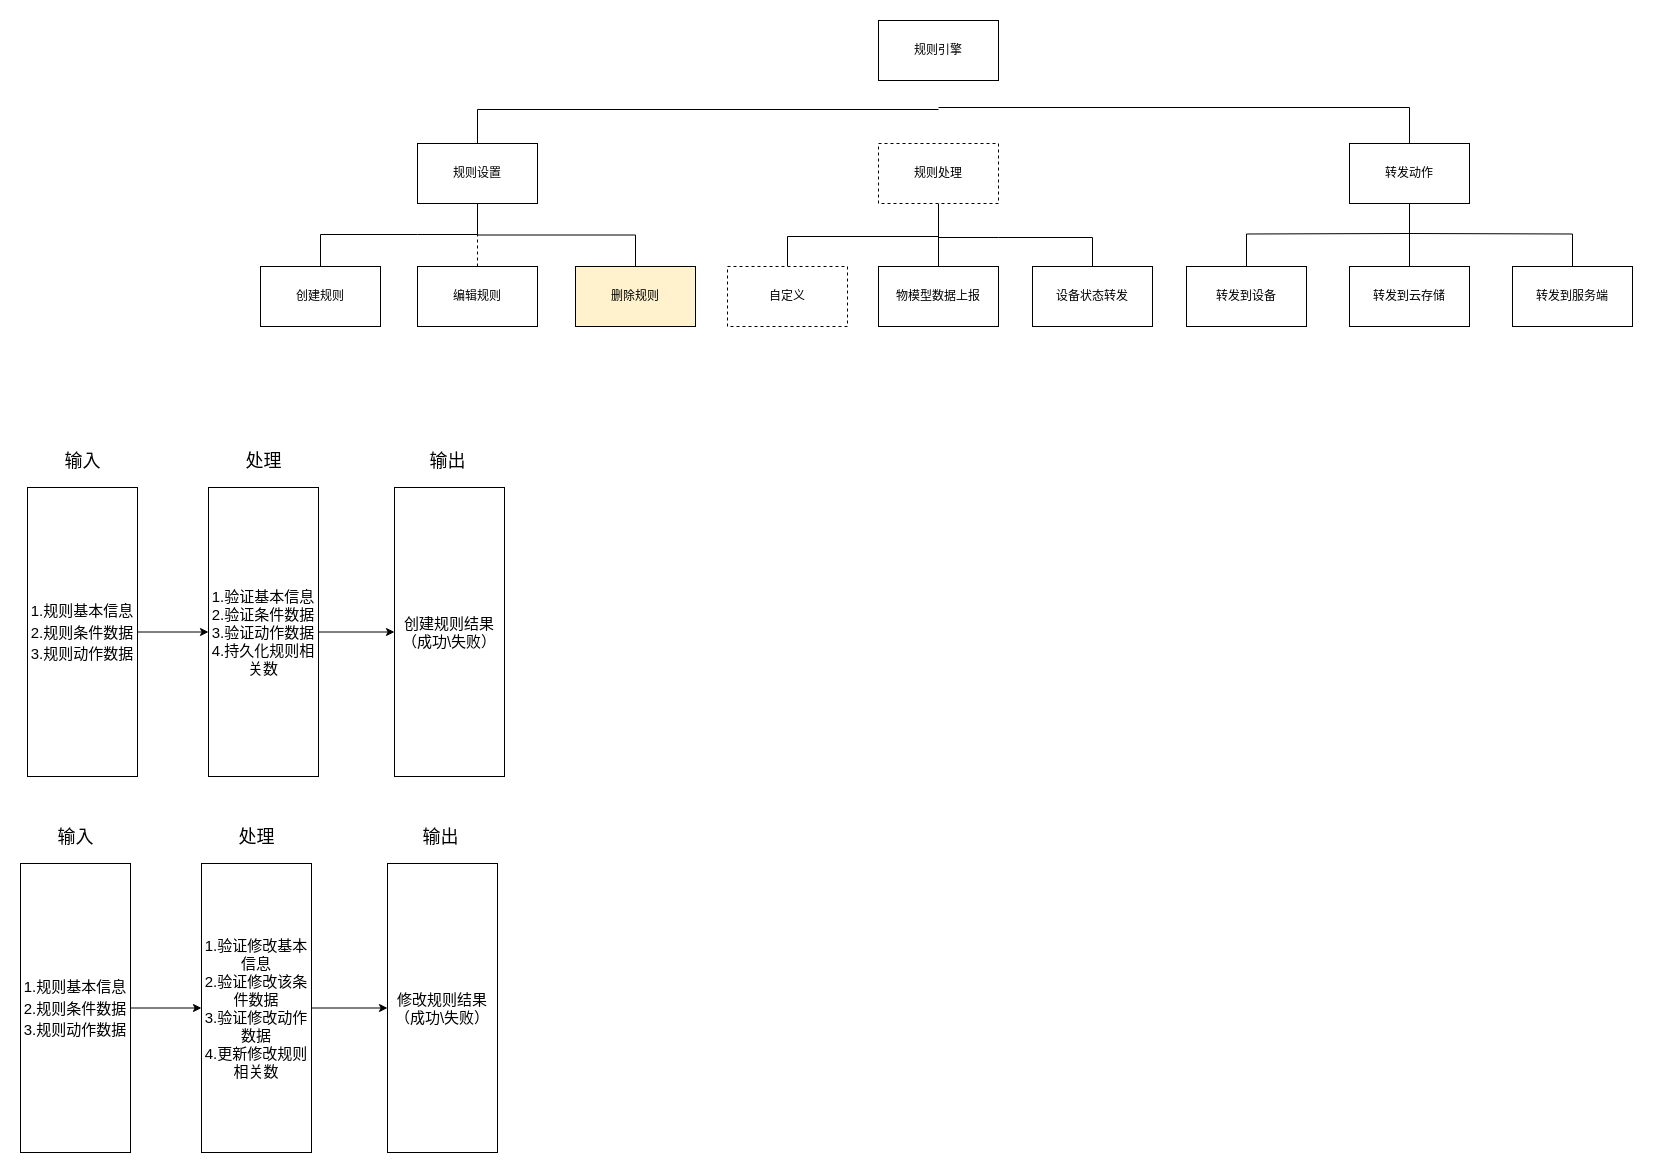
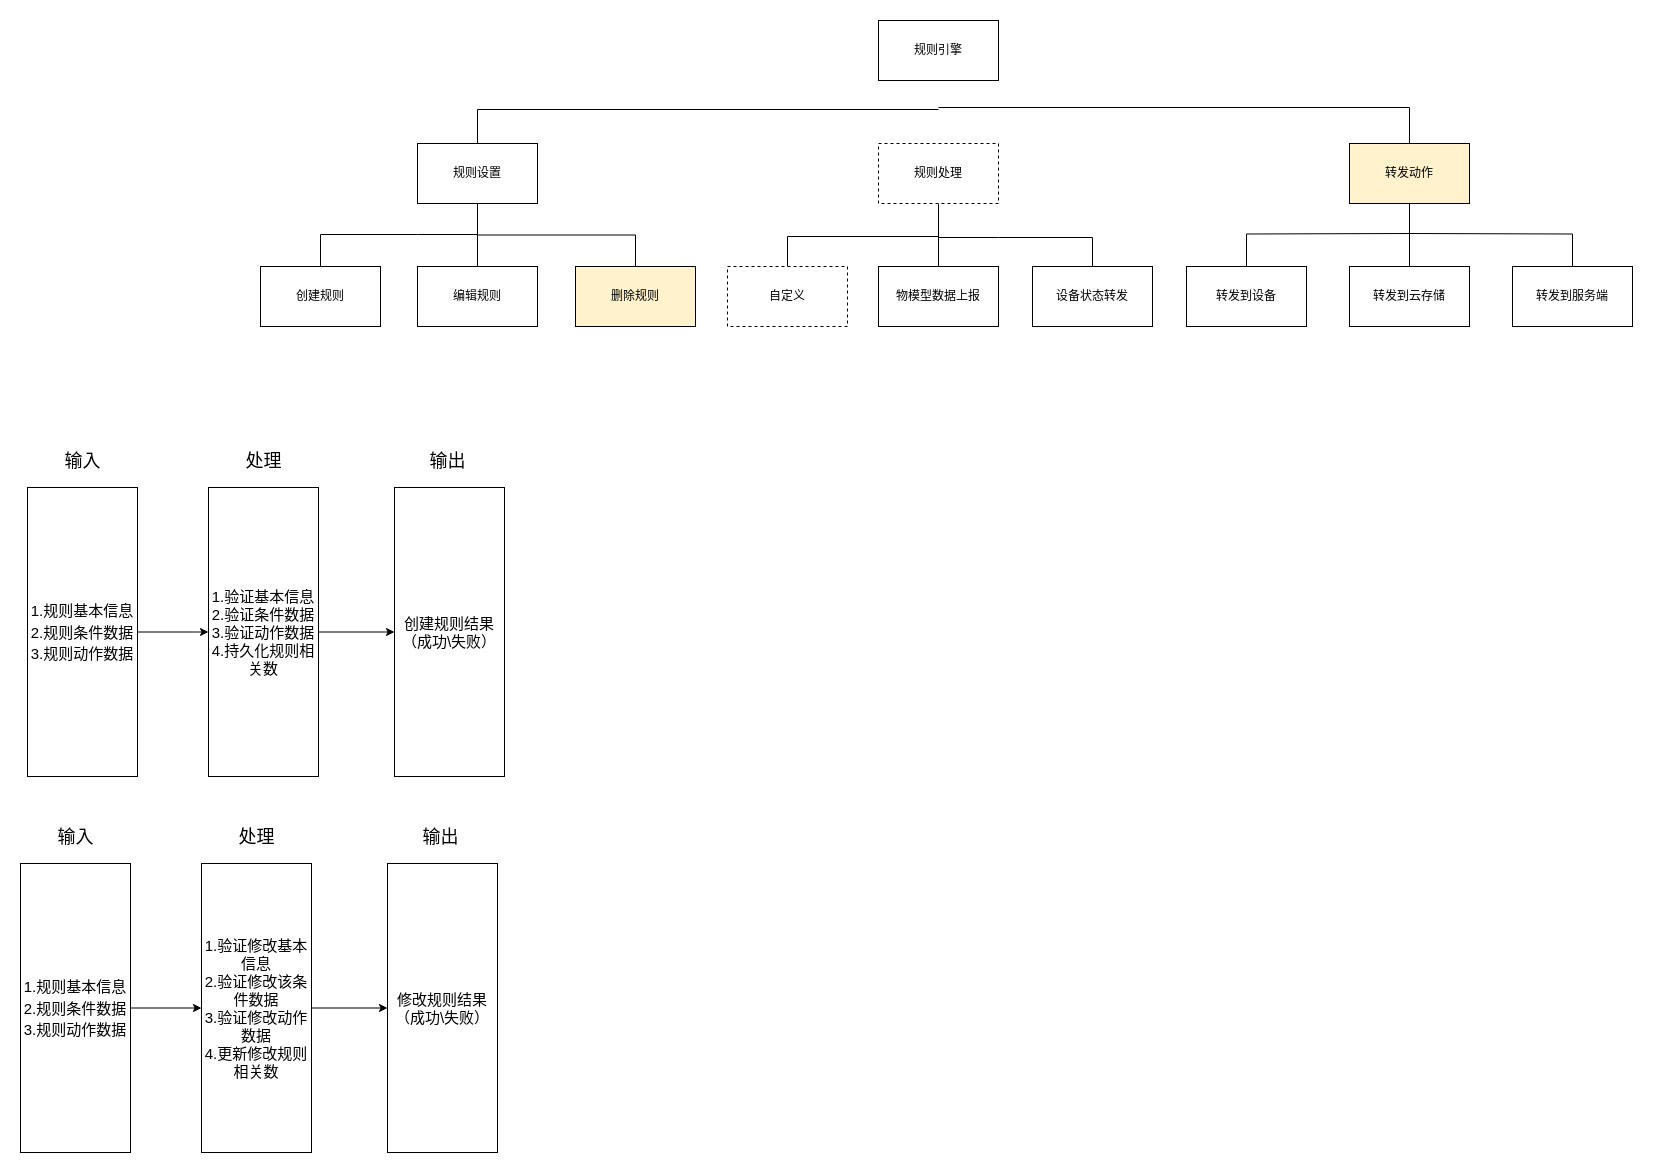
node "转发动作": fillcolor #ffffff -> #fff2cc
edge "规则设置" -- "编辑规则": style dashed -> solid
